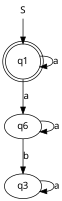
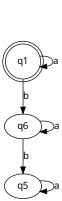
node "S": removed
edge "q1" -> "q6": label "a" -> "b"
node "q3": label "q3" -> "q5"
